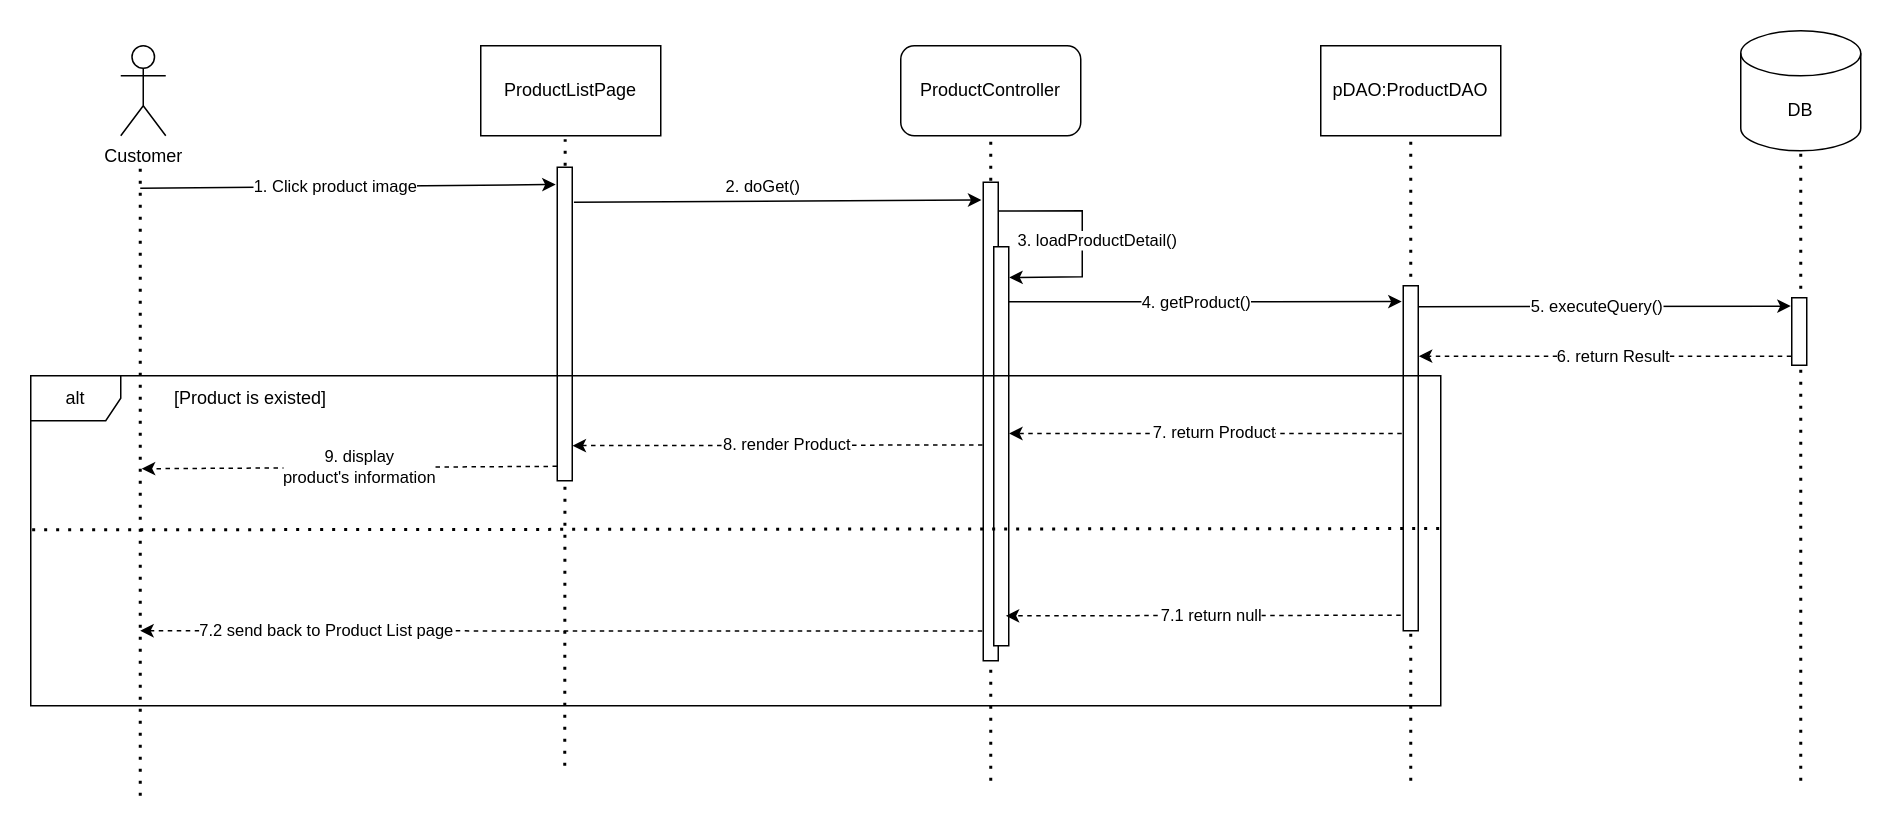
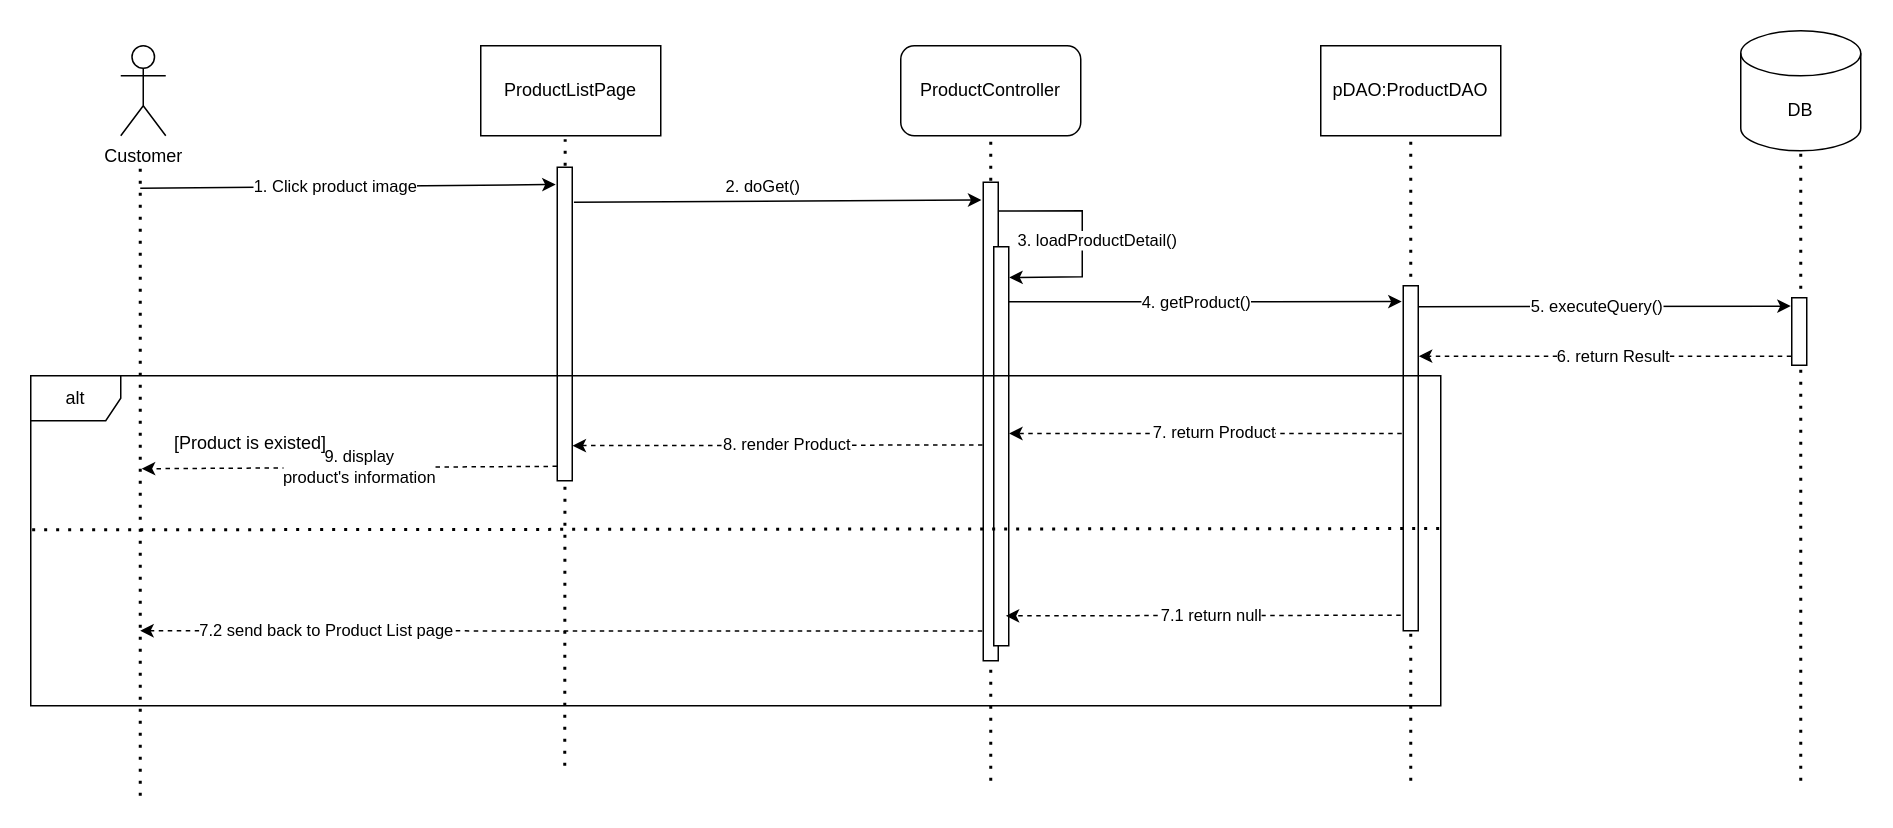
node "[Product is existed]": moved (256, 398) -> (256, 443)
